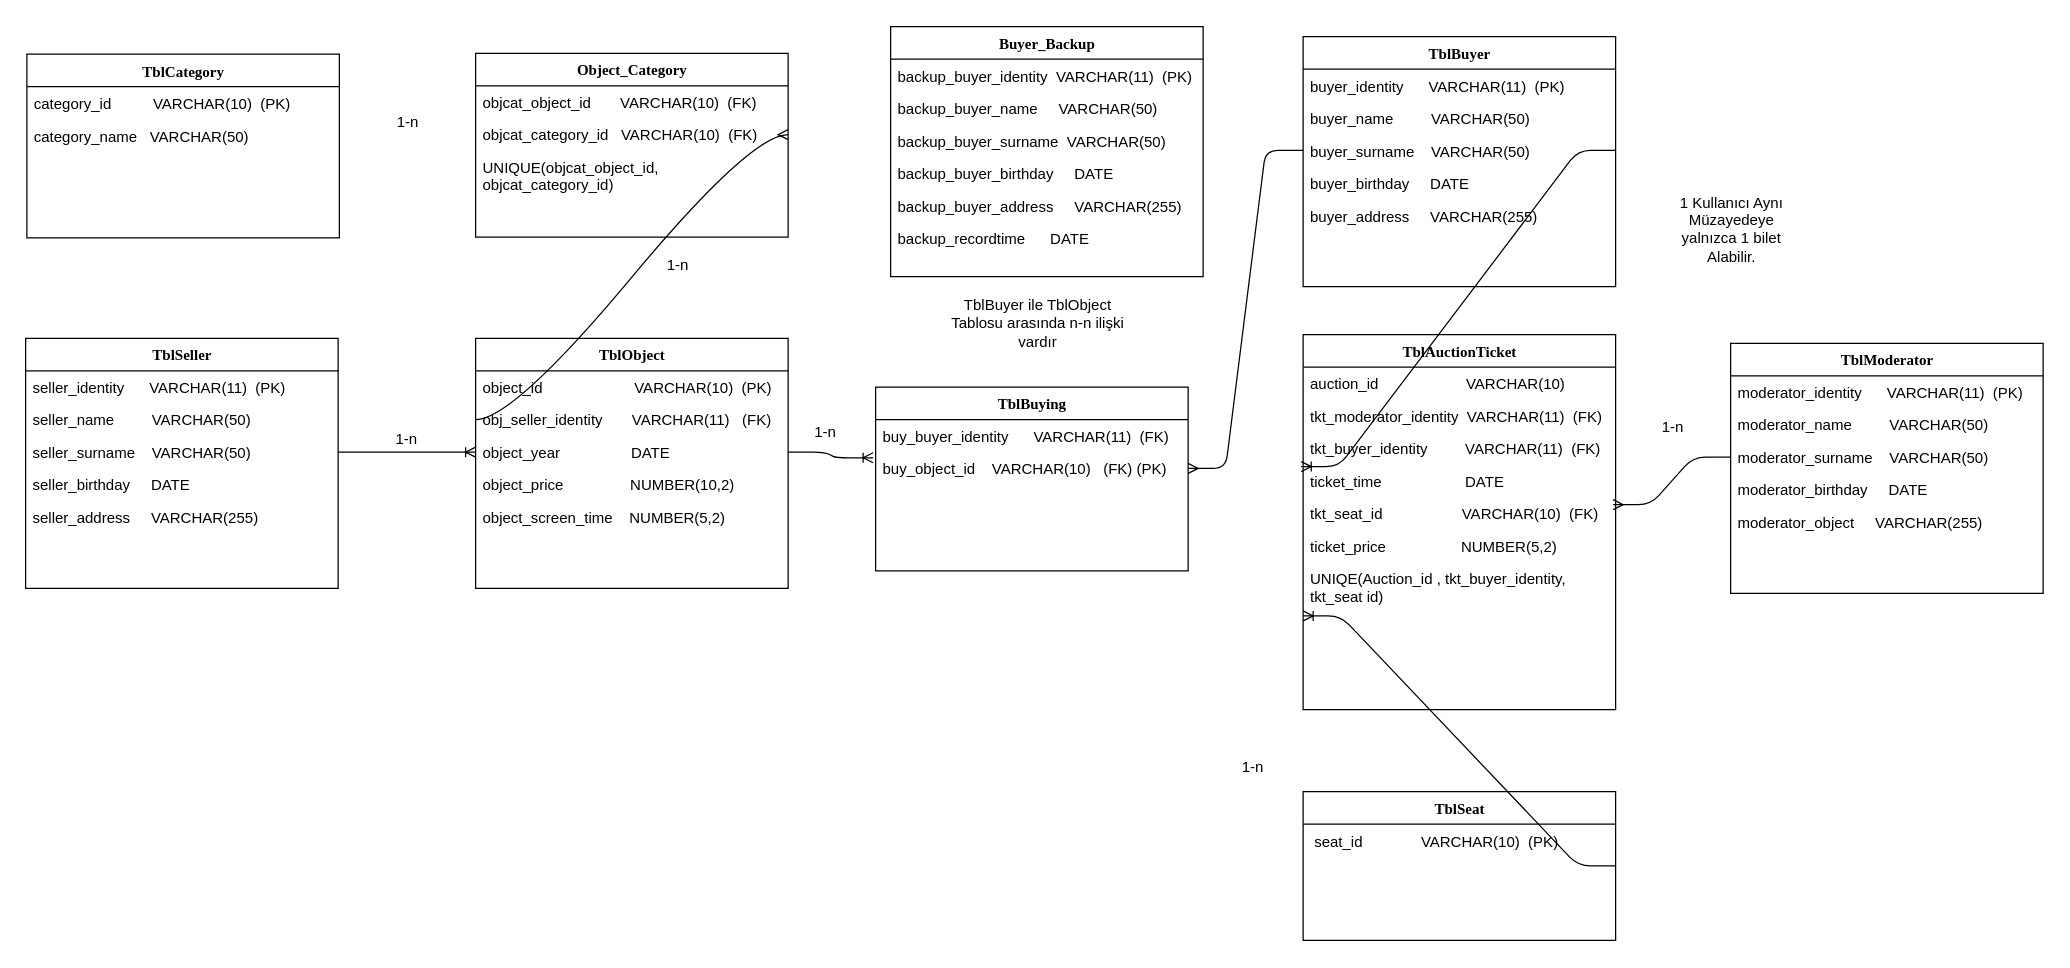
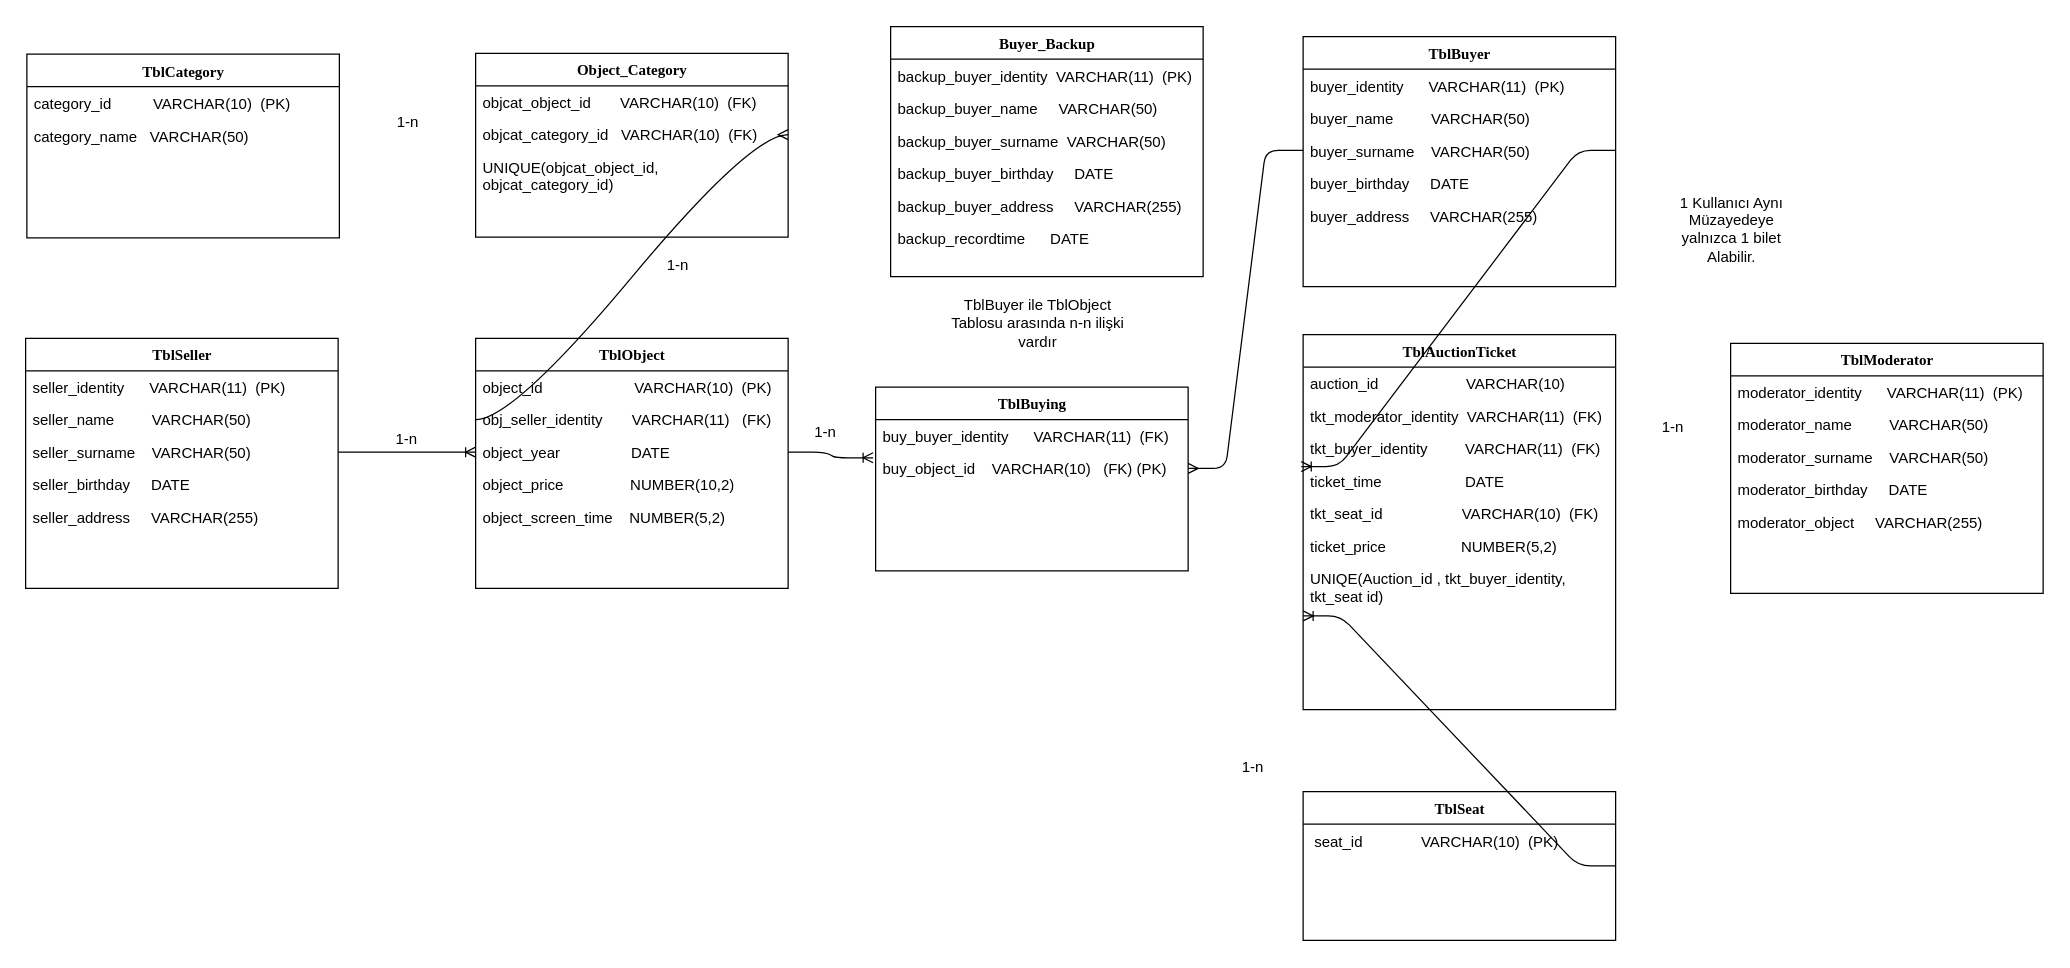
edge "moderator_surname VARCHAR(50)" -> "tkt_seat_id VARCHAR(10) (FK)": removed
